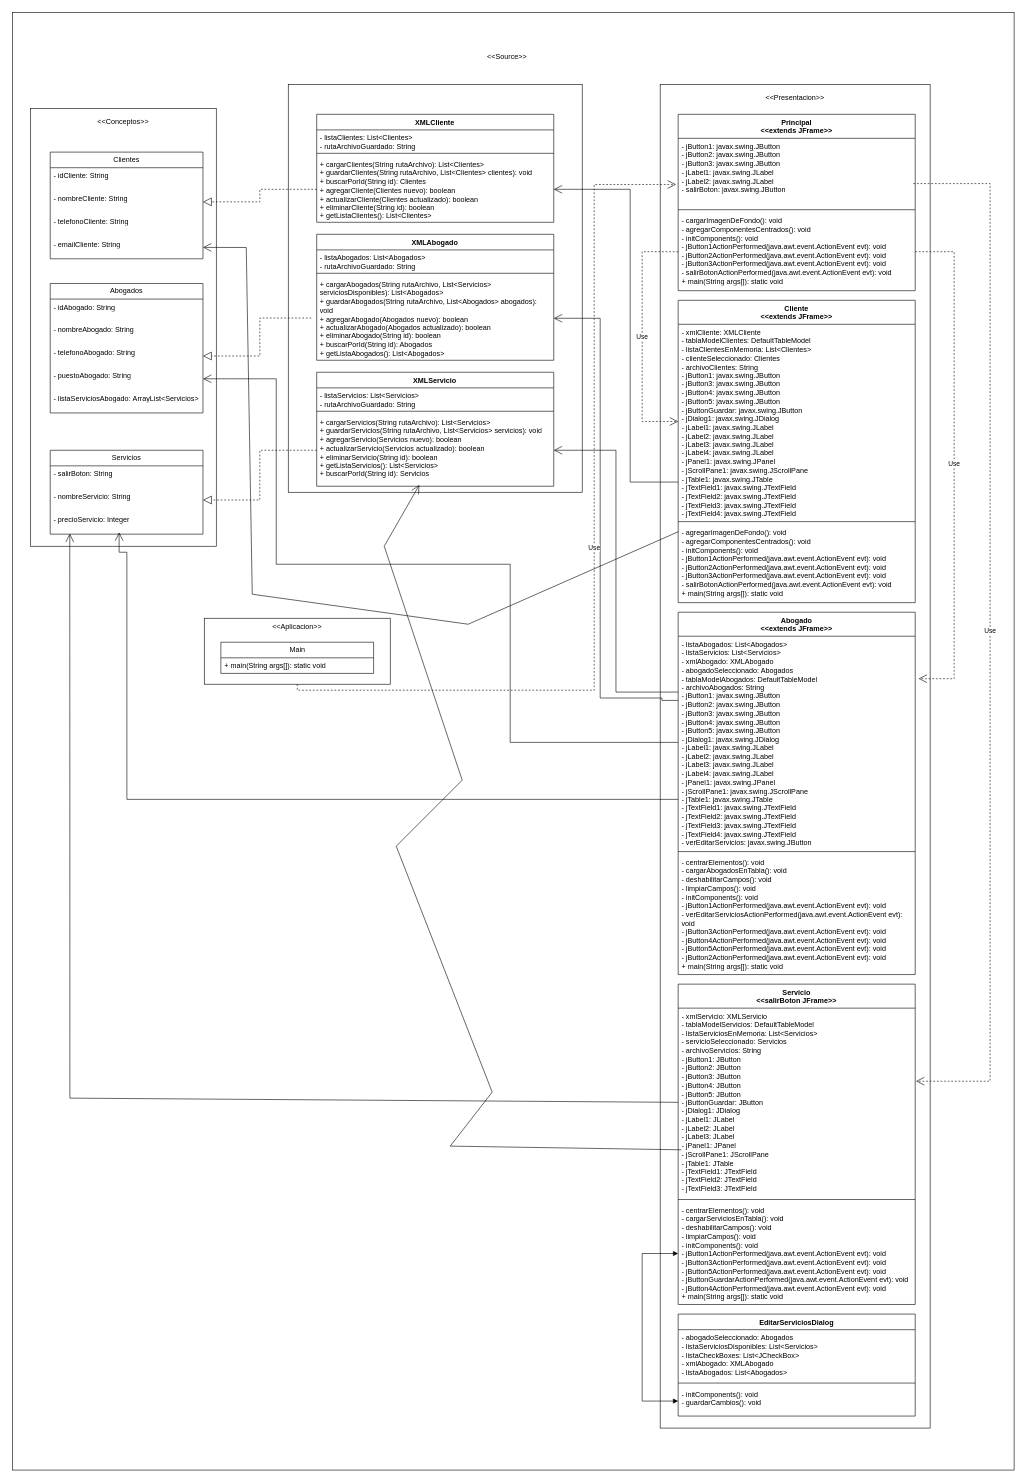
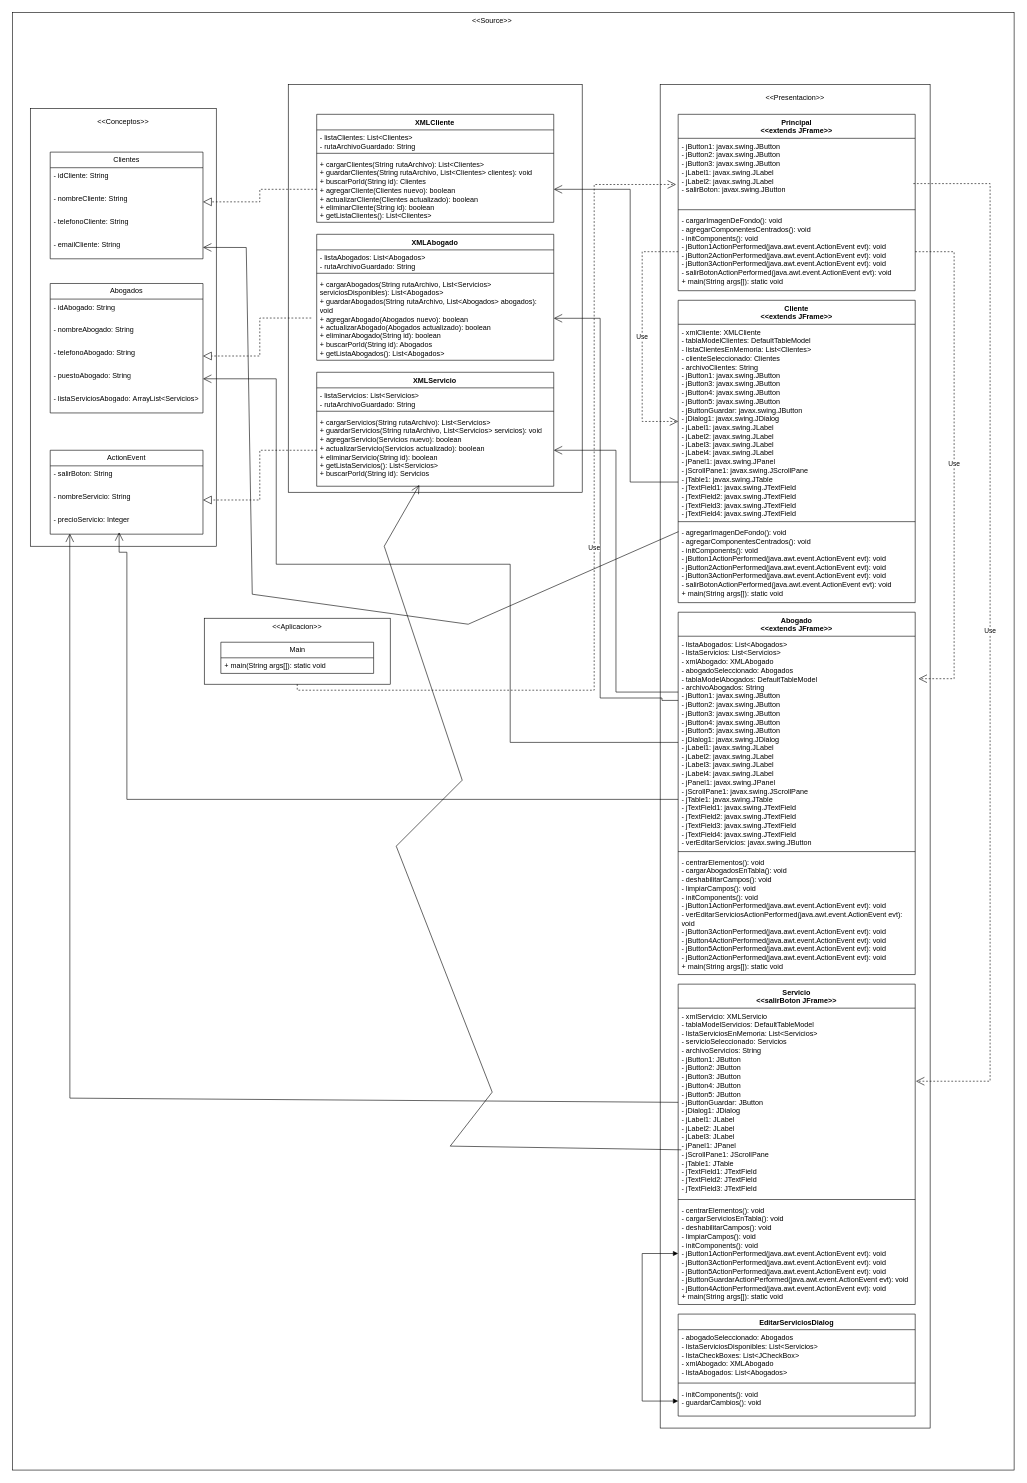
node "<<Source>>": moved (507, 57) -> (492, 21)
node "Servicios": label "Servicios" -> "ActionEvent"
